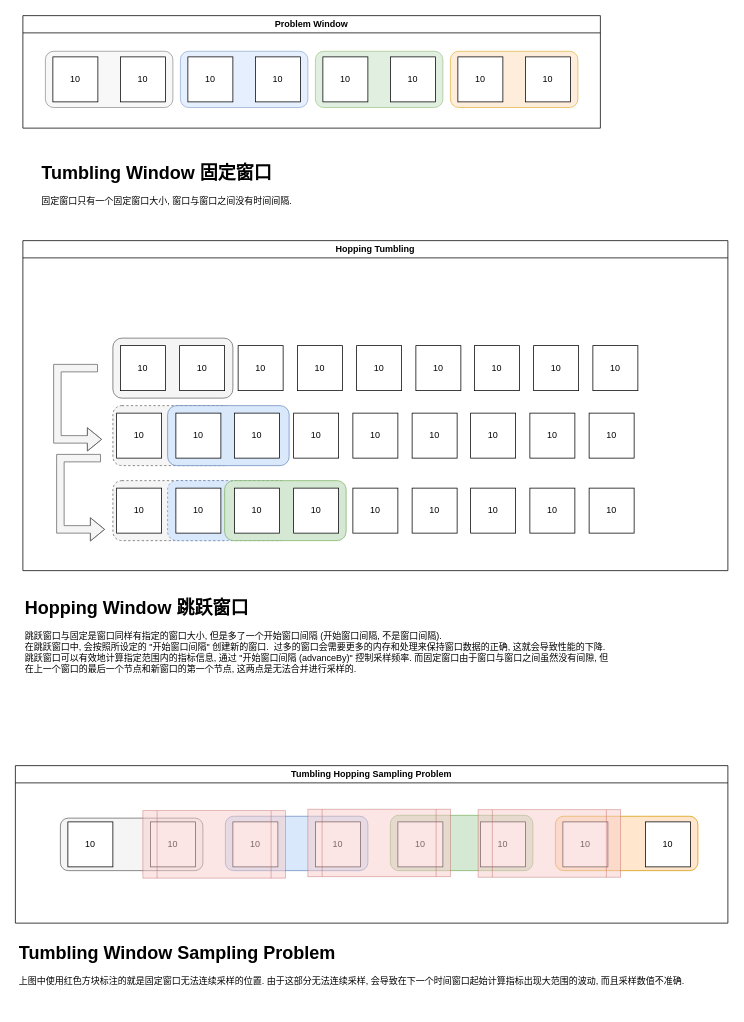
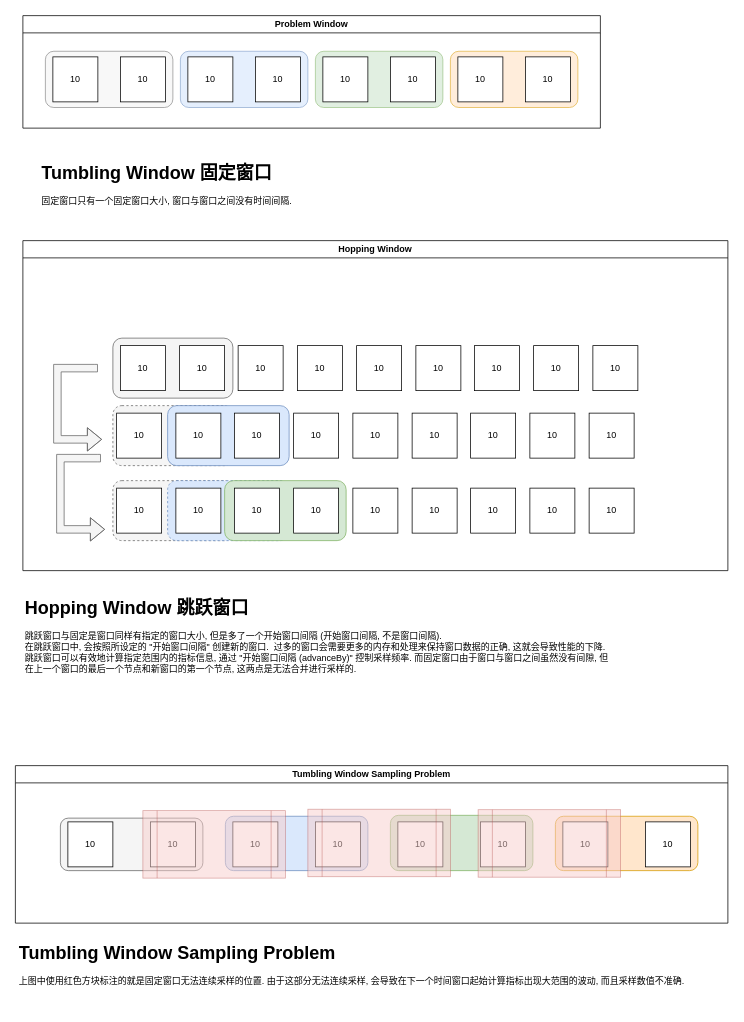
node "Hopping Tumbling": label "Hopping Tumbling" -> "Hopping Window"
node "Tumbling Hopping Sampling Problem": label "Tumbling Hopping Sampling Problem" -> "Tumbling Window Sampling Problem"
